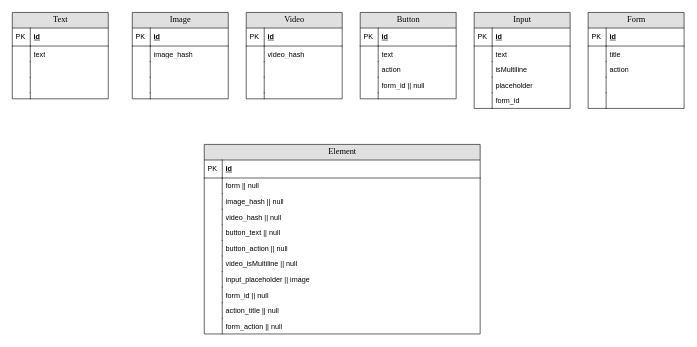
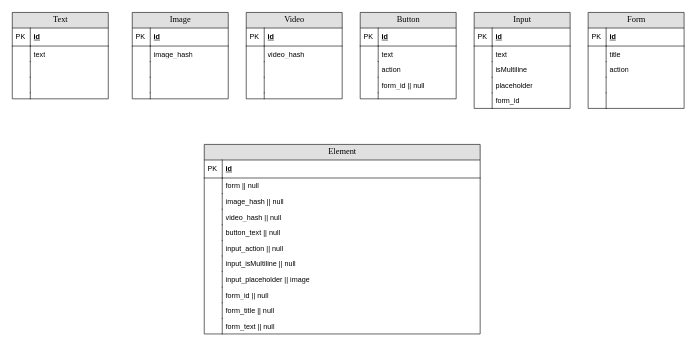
node "button_action || null": label "button_action || null" -> "input_action || null"
node "video_isMultiline || null": label "video_isMultiline || null" -> "input_isMultiline || null"
node "action_title || null": label "action_title || null" -> "form_title || null"
node "form_action || null": label "form_action || null" -> "form_text || null"
